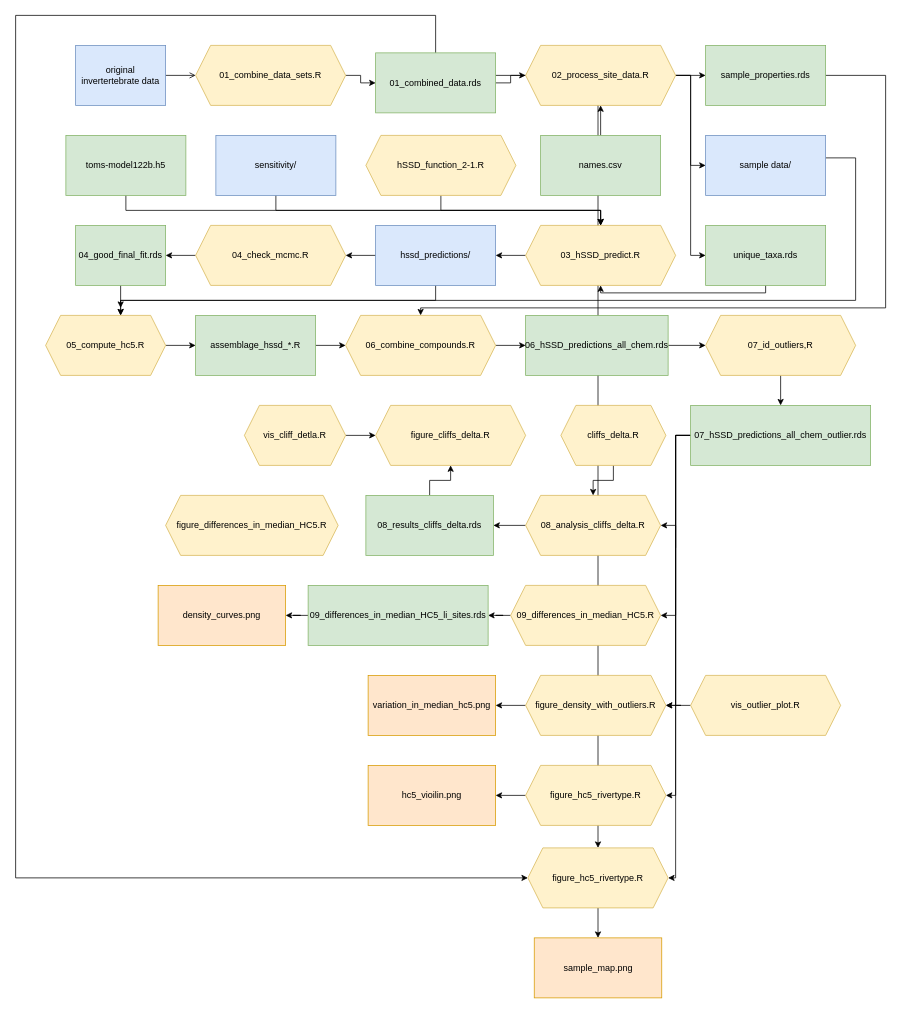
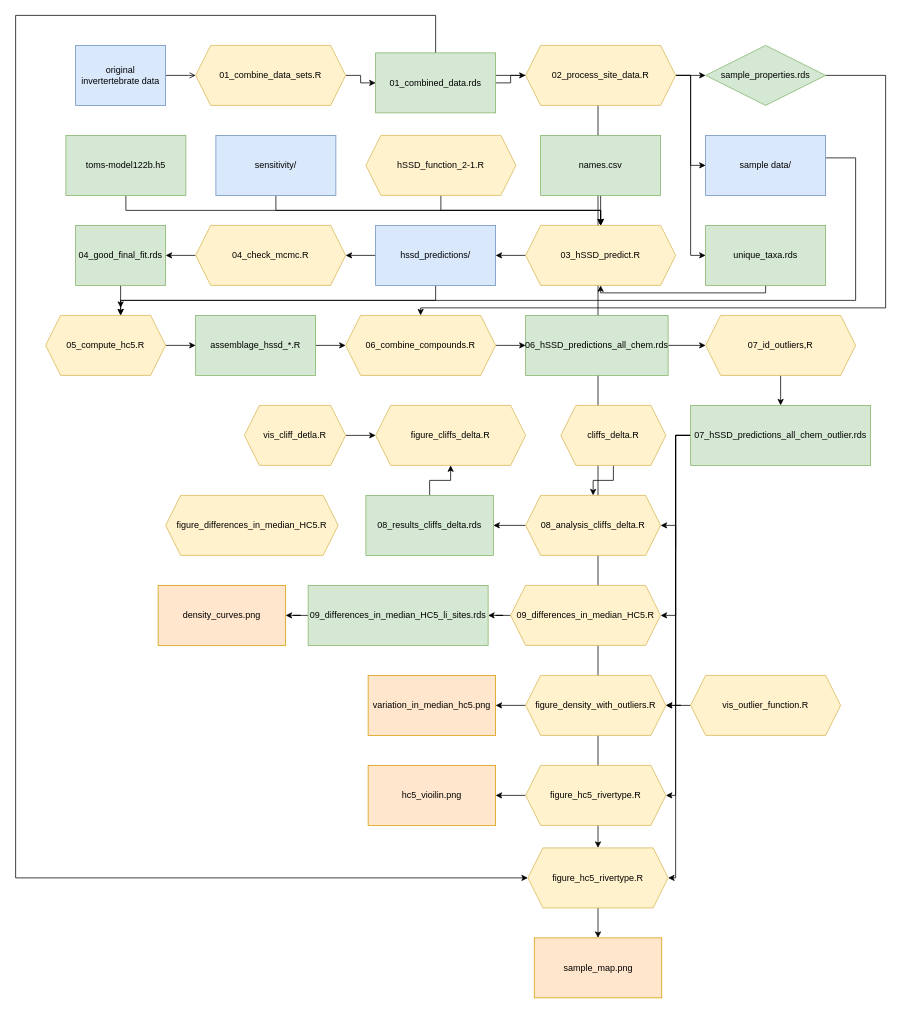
node "sample_properties.rds": shape rectangle -> diamond
edge "names.csv" -> "02_process_site_data.R": now "names.csv" -> "03_hSSD_predict.R"
node "vis_outlier_plot.R": label "vis_outlier_plot.R" -> "vis_outlier_function.R"
